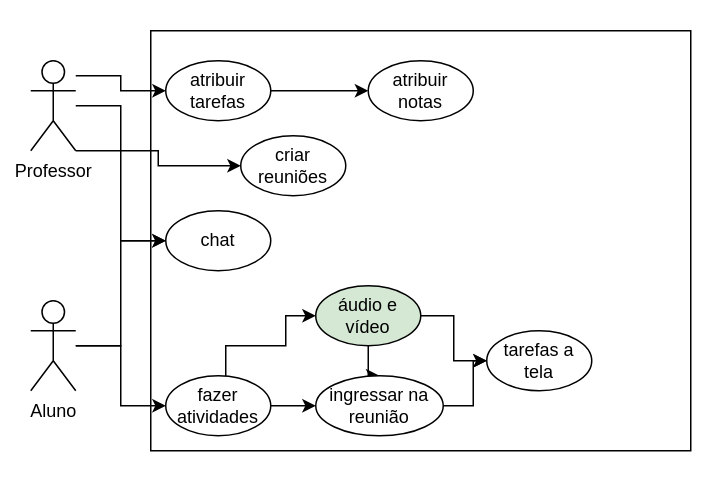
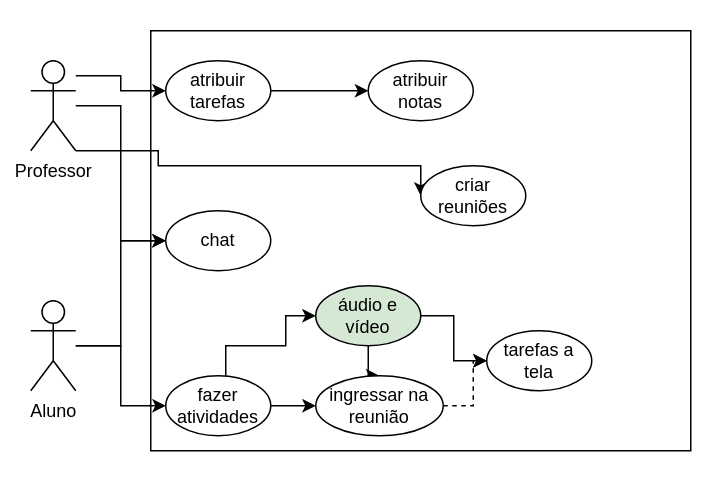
node "criar reuniões": moved (293, 166) -> (473, 196)
edge "ingressar na reunião" -> "tarefas a tela": style solid -> dashed
